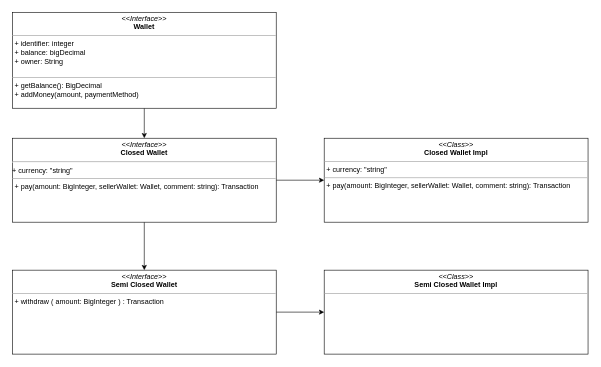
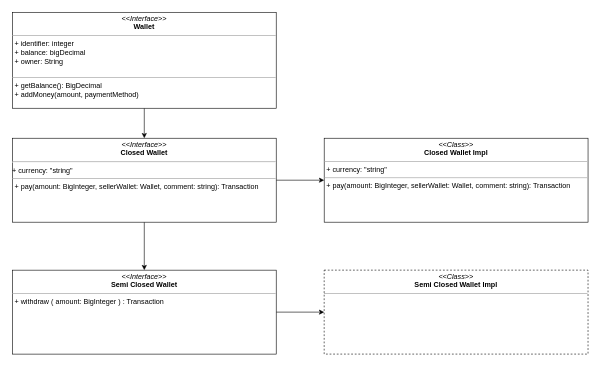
node "<<Class>> Semi Closed Wallet Impl": style solid -> dashed
